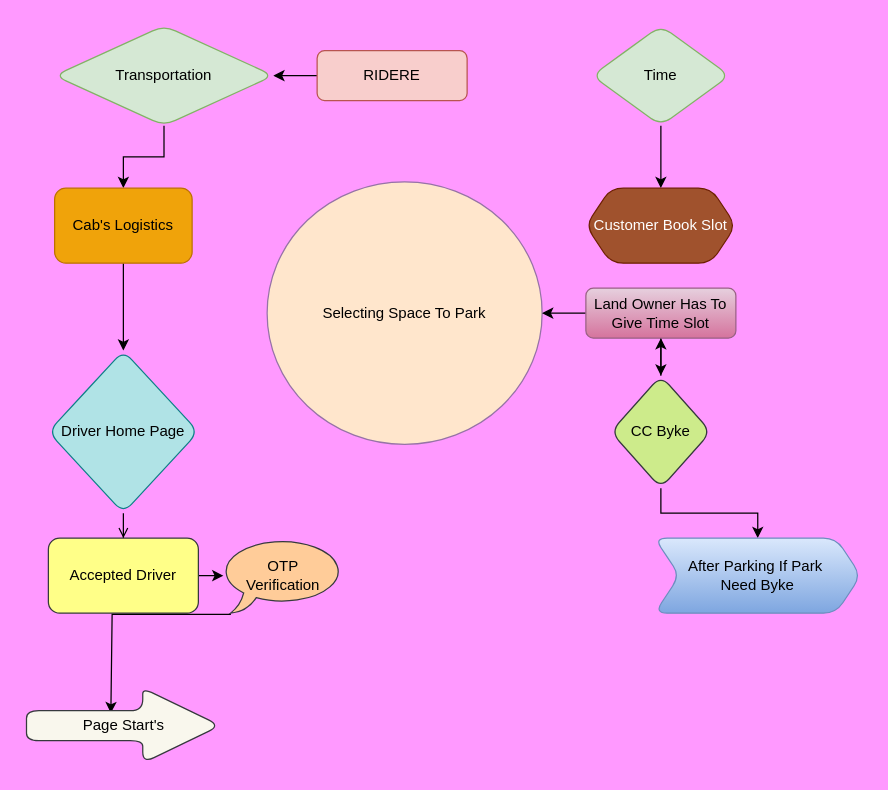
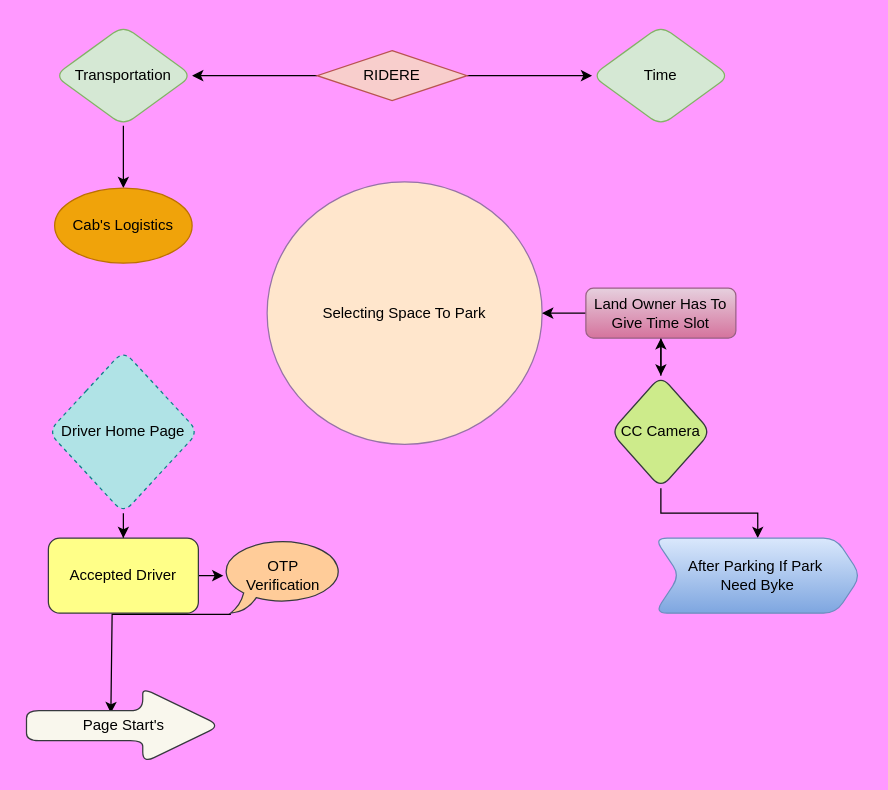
node "Transportation": size 219x100 -> 138x100
node "RIDERE": shape rounded rectangle -> diamond
edge "RIDERE" -> "Time": added
edge "Time" -> "Customer Book Slot": removed
node "Cab's Logistics": shape rounded rectangle -> ellipse
node "Customer Book Slot": removed
edge "Cab's Logistics" -> "Driver Home Page": removed
node "Driver Home Page": style solid -> dashed
node "CC Byke": label "CC Byke" -> "CC Camera"
edge "Driver Home Page" -> "Accepted Driver": arrowhead open -> classic
